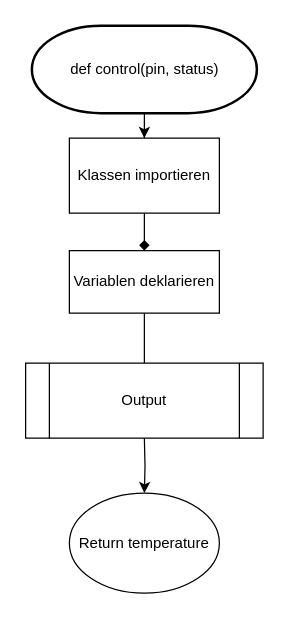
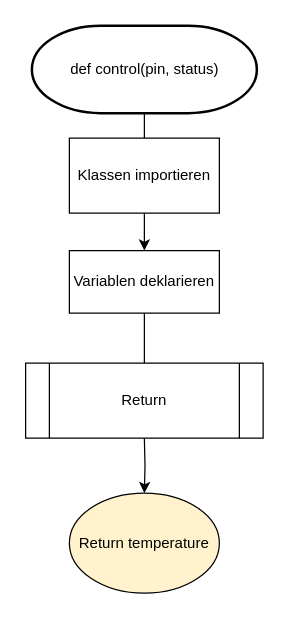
edge "def control(pin, status)" -> "Klassen importieren": arrowhead classic -> none
edge "Klassen importieren" -> "Variablen deklarieren": arrowhead diamond -> classic
node "Output": label "Output" -> "Return"
node "Return temperature": fillcolor #ffffff -> #fff2cc
